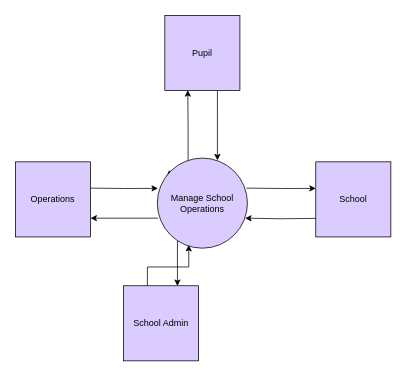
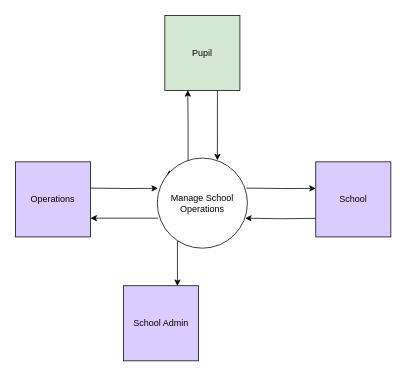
node "Pupil": fillcolor #dbccff -> #d5e8d4
node "Manage School Operations": fillcolor #dbccff -> #ffffff
edge "School Admin" -> "Manage School Operations": removed
